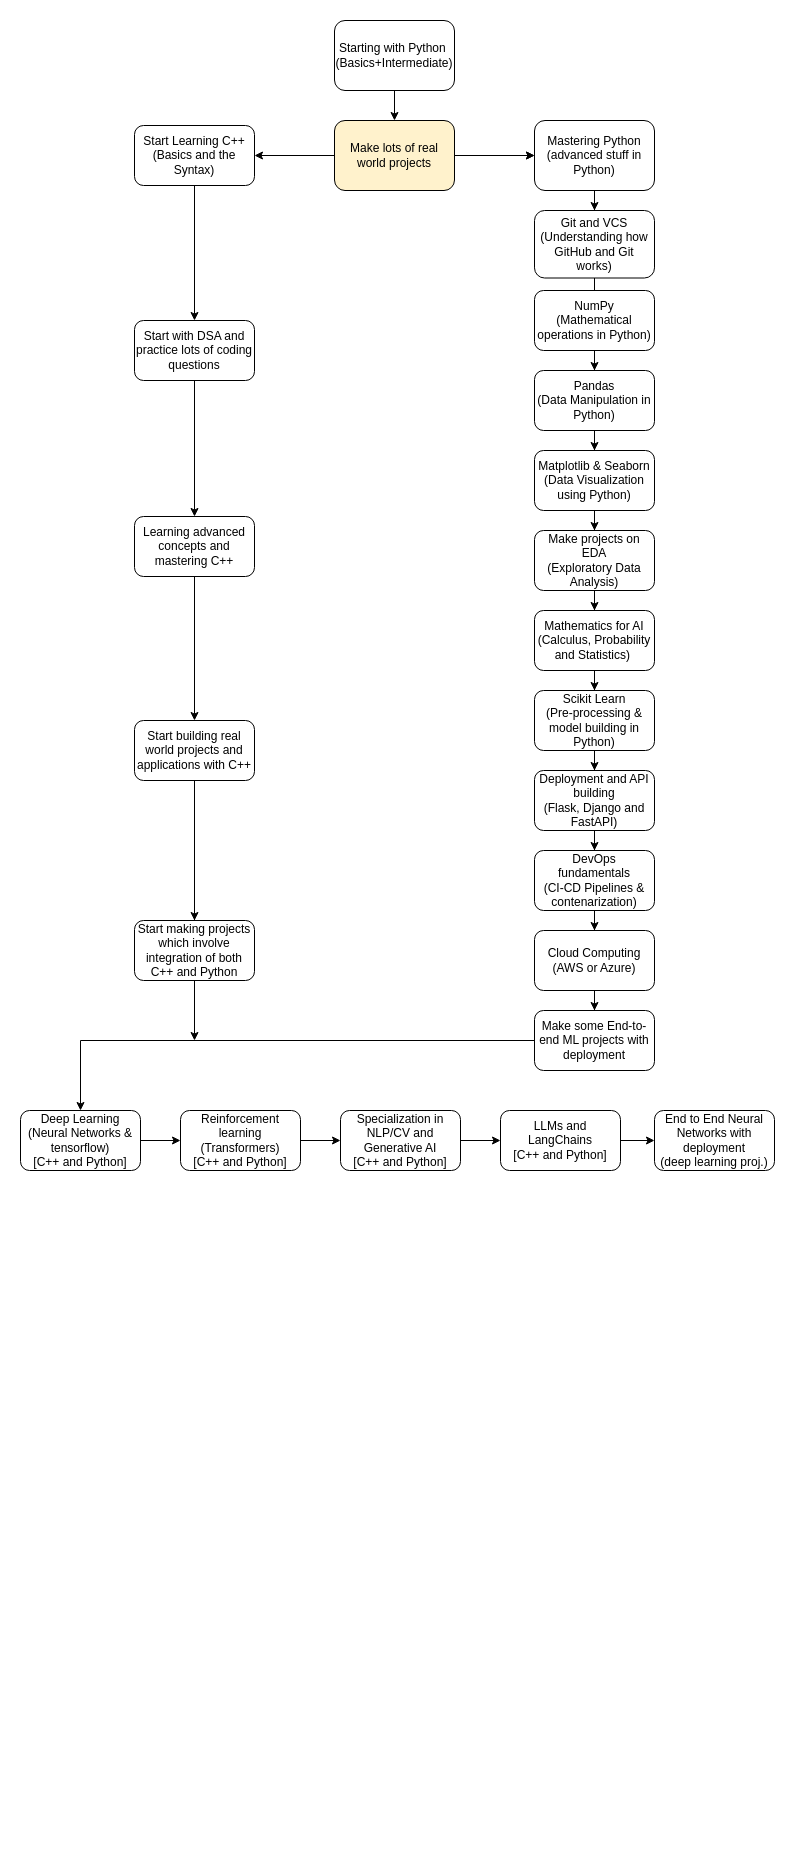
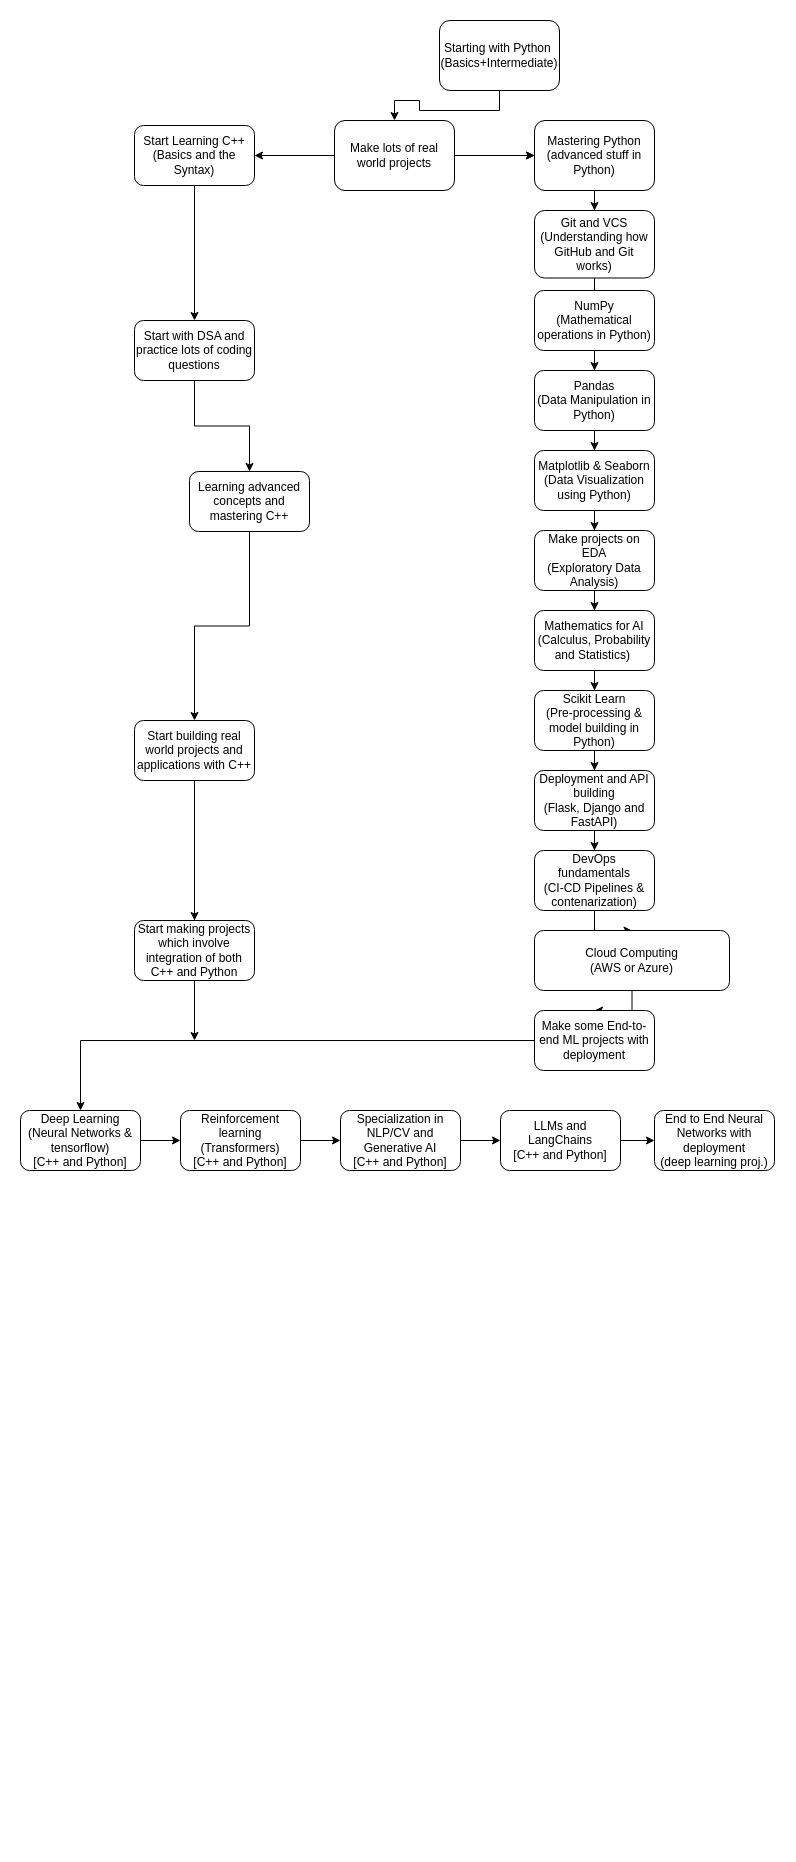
node "Starting with Python (Basics+Intermediate)": moved (395, 56) -> (500, 56)
node "Make lots of real world projects": fillcolor #fff2cc -> #ffffff
node "Learning advanced concepts and mastering C++": moved (195, 547) -> (250, 502)
node "Cloud Computing (AWS or Azure)": size 120x60 -> 195x60
